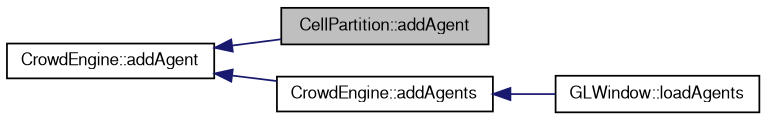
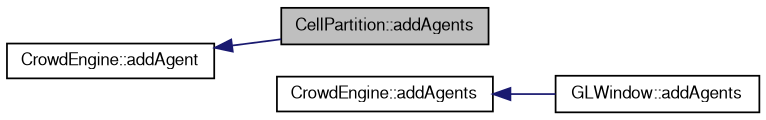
node "CellPartition::addAgent": label "CellPartition::addAgent" -> "CellPartition::addAgents"
edge "CrowdEngine::addAgents" -> "CrowdEngine::addAgent": removed
node "GLWindow::loadAgents": label "GLWindow::loadAgents" -> "GLWindow::addAgents"
